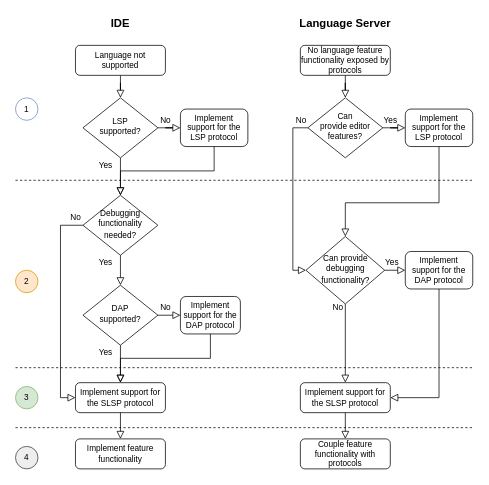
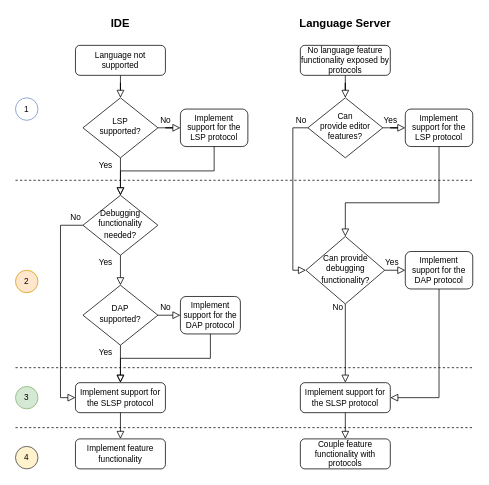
node "4": fillcolor #eeeeee -> #fff2cc
